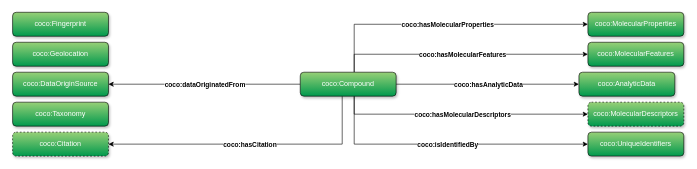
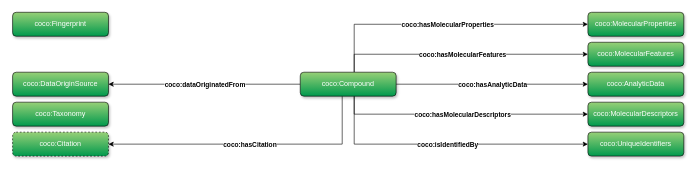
node "coco:Geolocation": removed
node "coco:AnalyticData": moved (627, 84) -> (636, 84)
node "coco:MolecularDescriptors": style dashed -> solid
